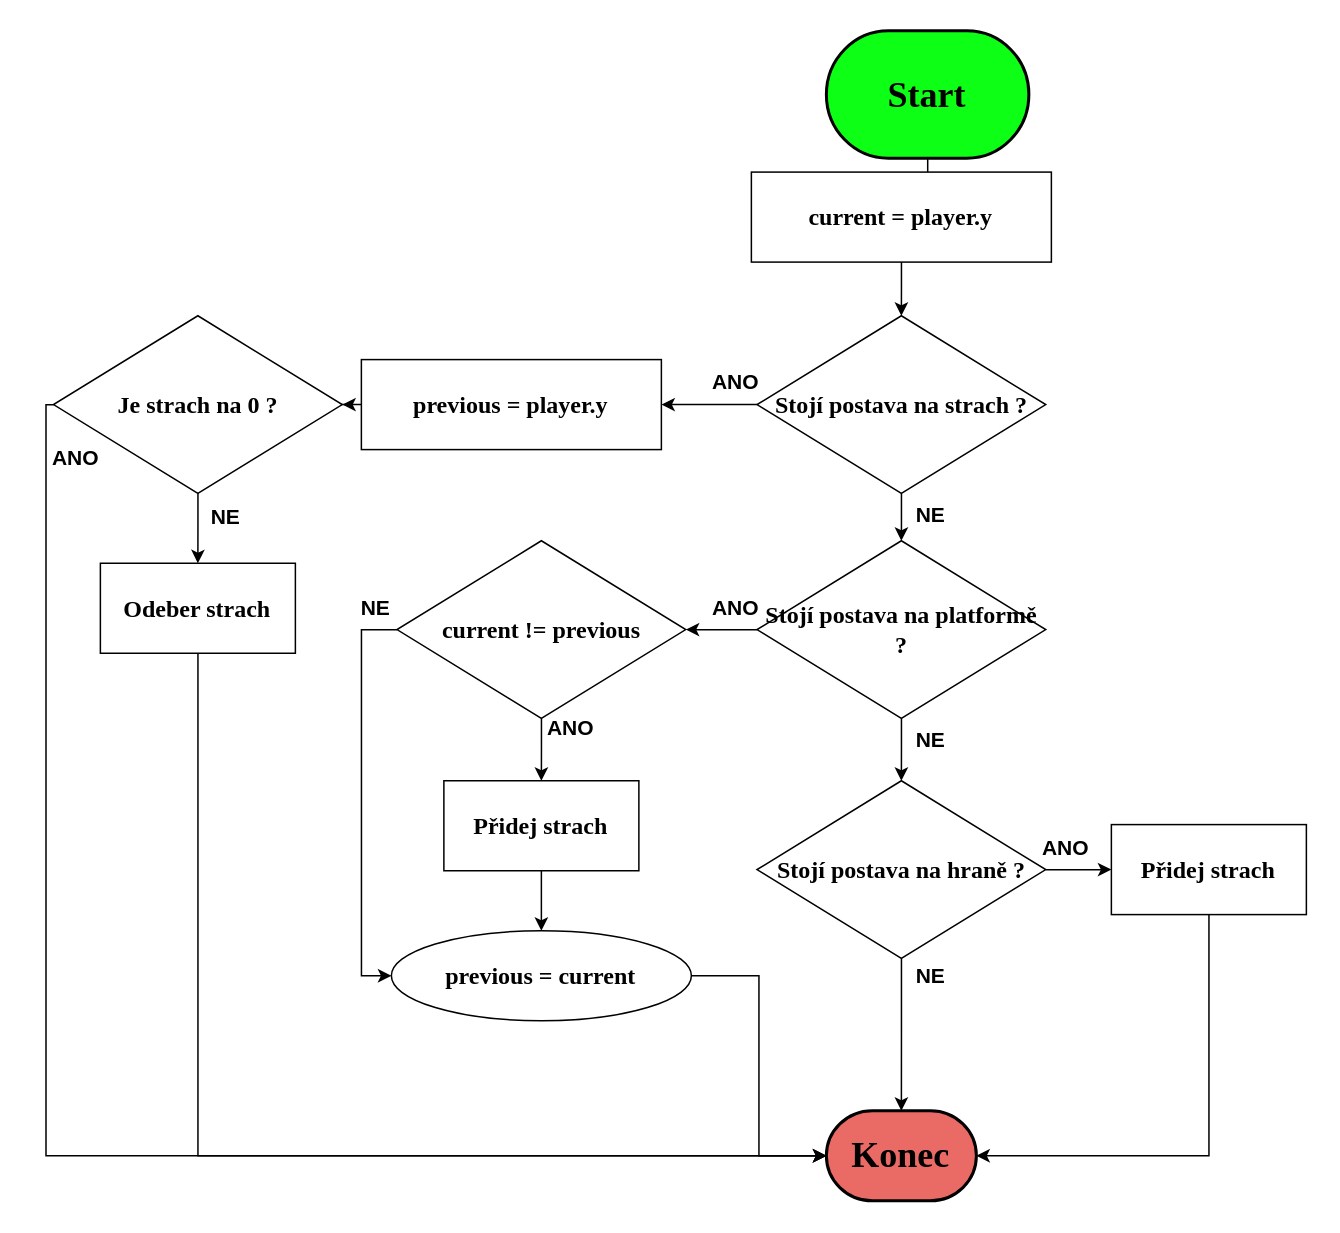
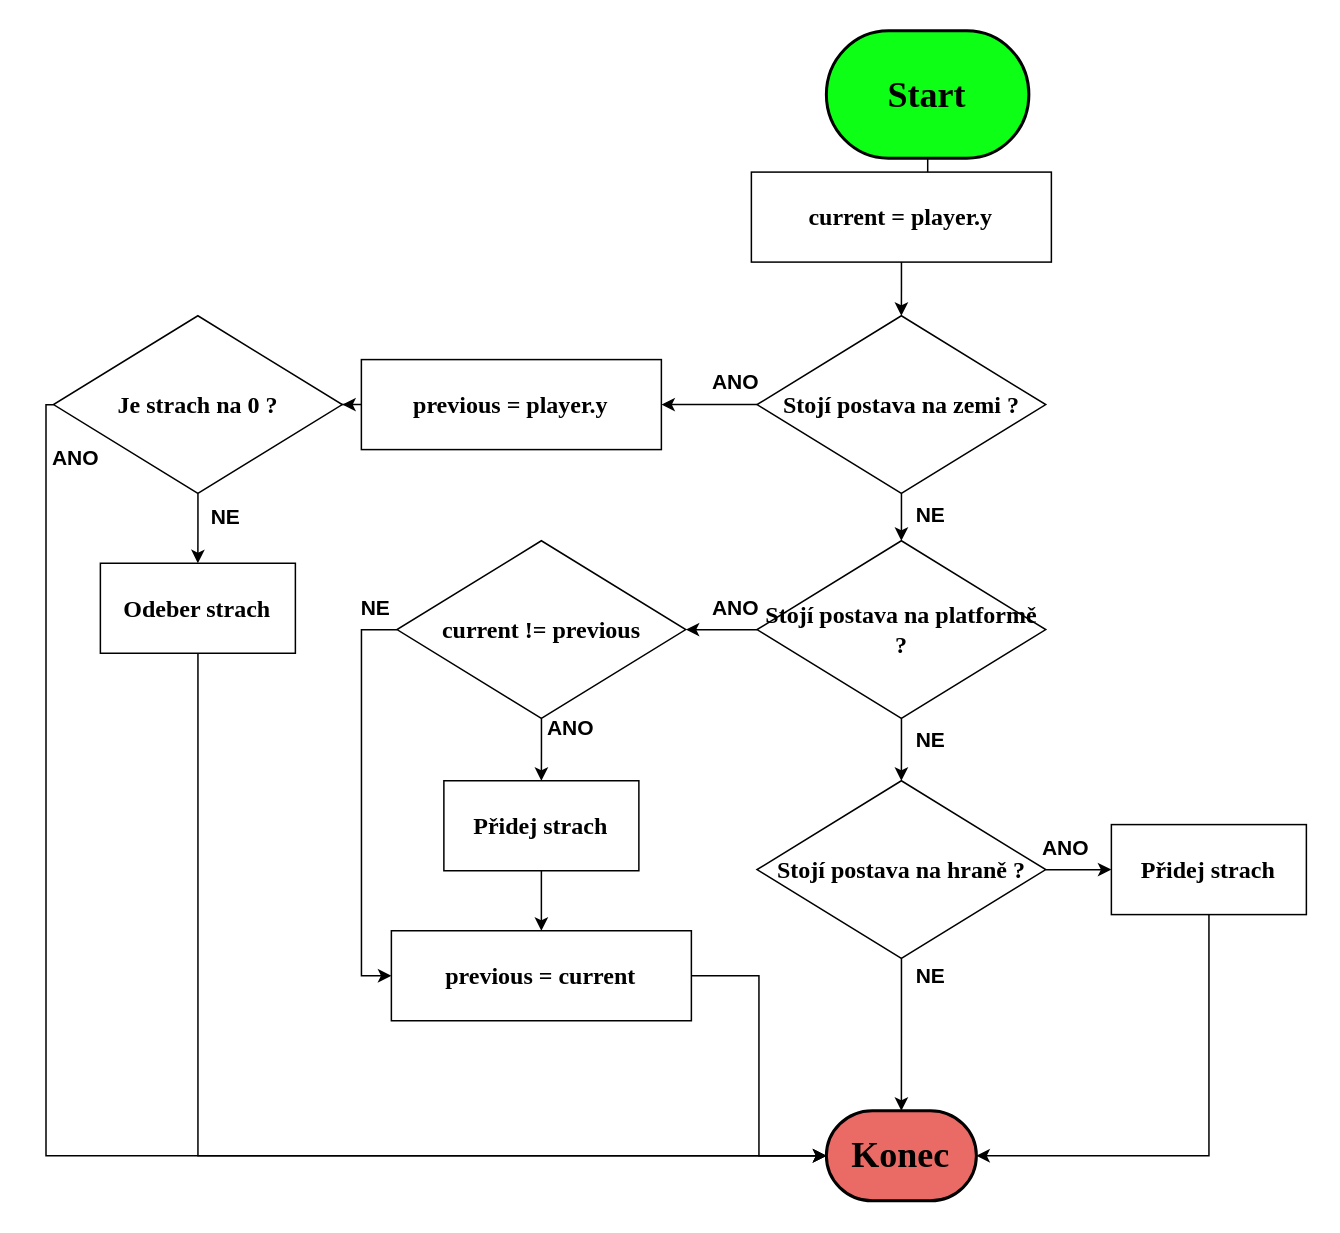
node "Stojí postava na strach ?": label "Stojí postava na strach ?" -> "Stojí postava na zemi ?"
node "previous = current": shape ellipse -> rectangle
